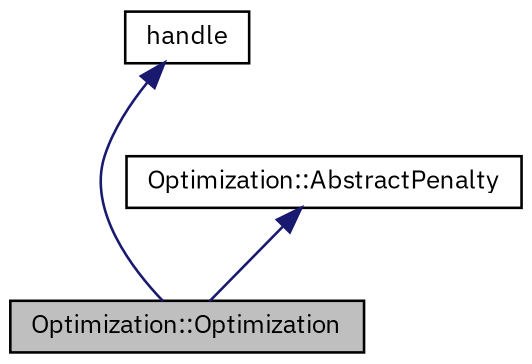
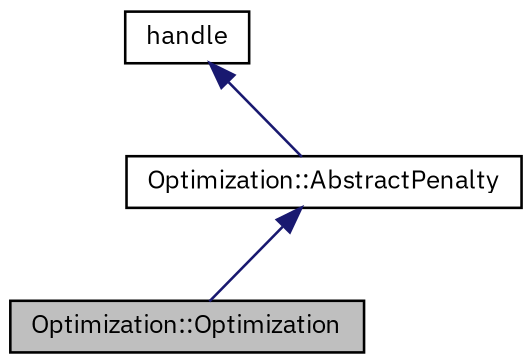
edge "Optimization::Optimization" -> "handle": now "Optimization::AbstractPenalty" -> "handle"
